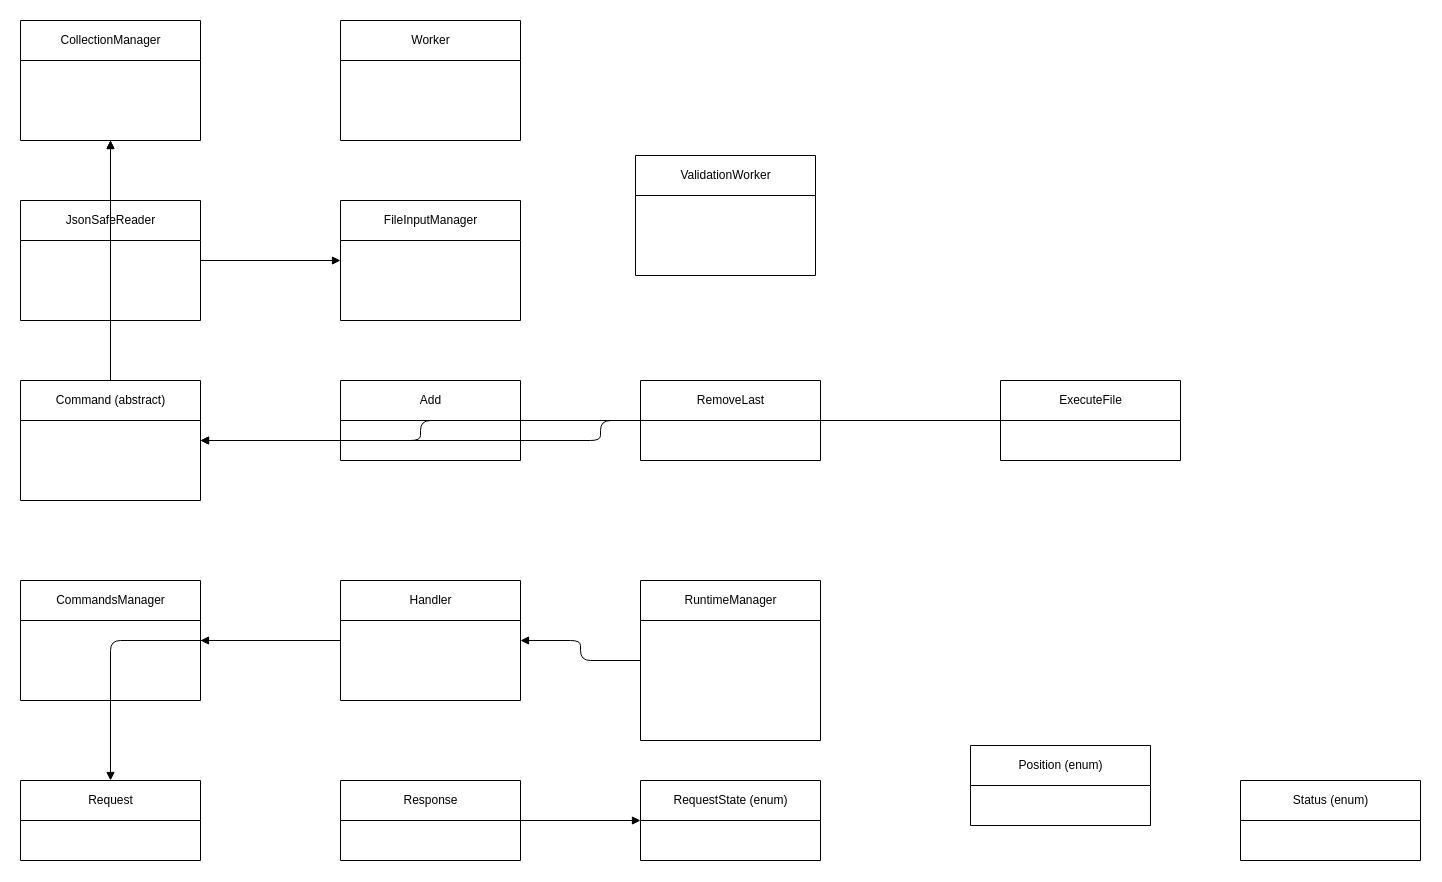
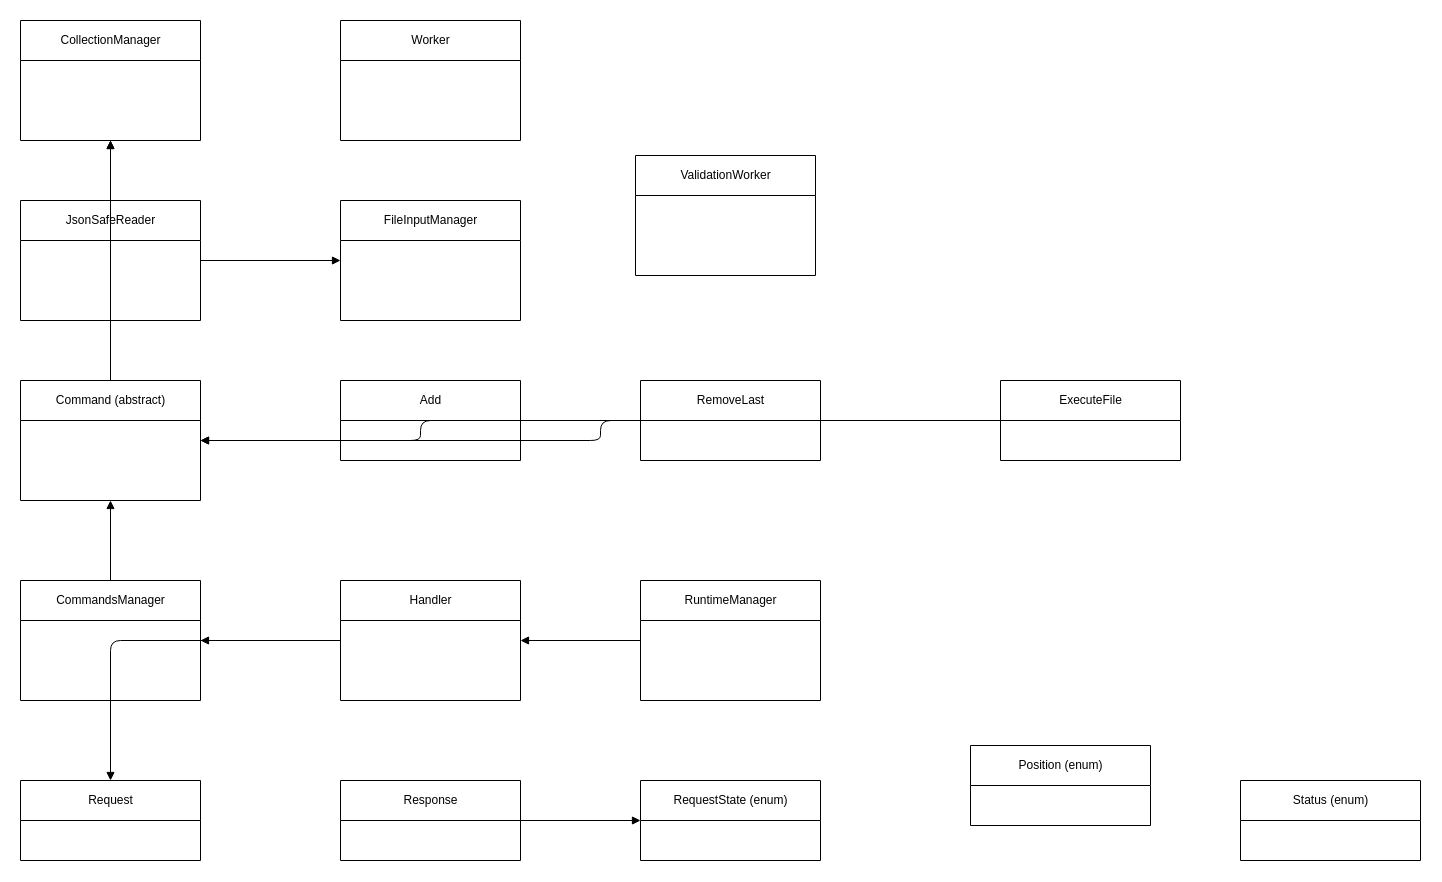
edge "CommandsManager" -> "Command (abstract)": added
node "RuntimeManager": size 180x160 -> 180x120
